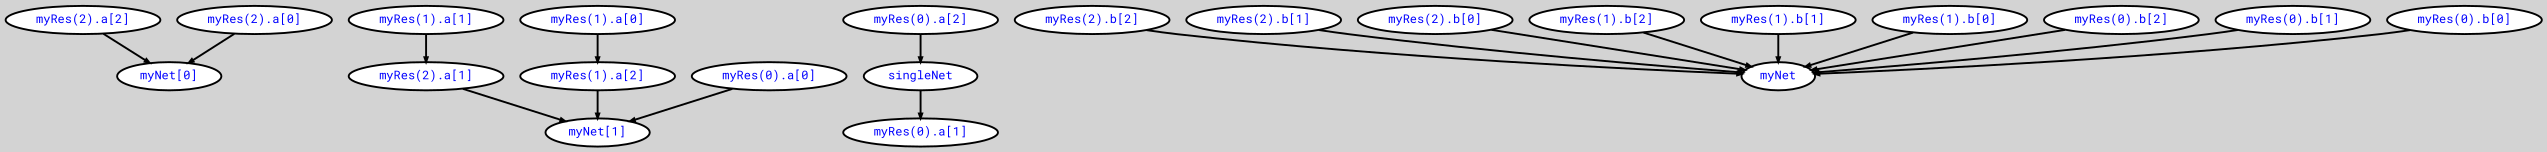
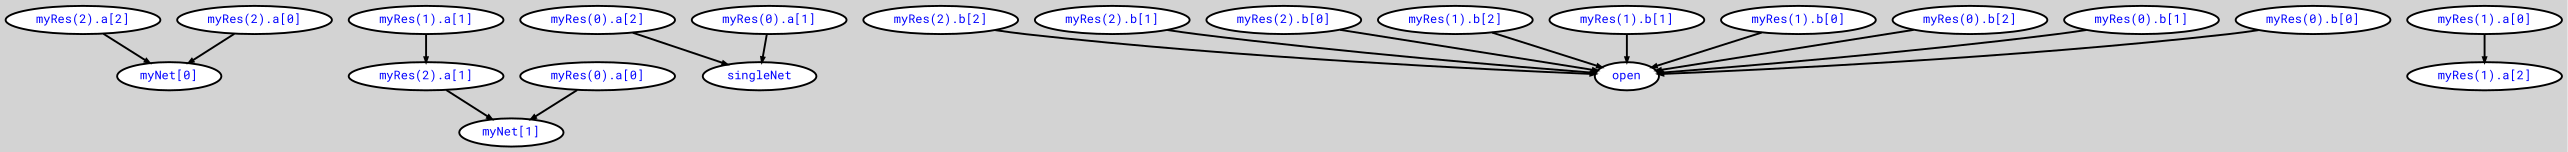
node "myNet": label "myNet" -> "open"
edge "myRes(1).a[2]" -> "myNet[1]": removed
edge "singleNet" -> "myRes(0).a[1]": reversed
